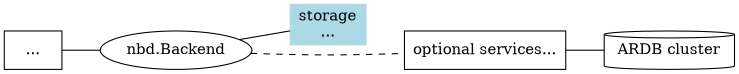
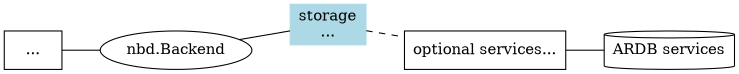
node "ARDB cluster": label "ARDB cluster" -> "ARDB services"
edge "nbd.Backend" -- "optional services...": now "storage ..." -- "optional services..."
